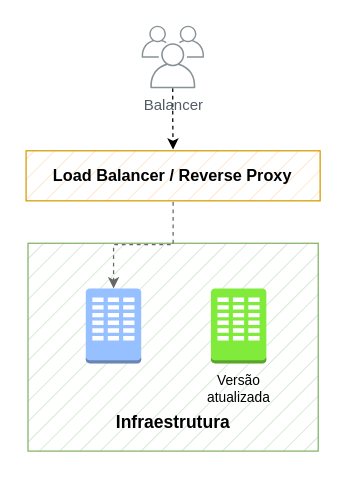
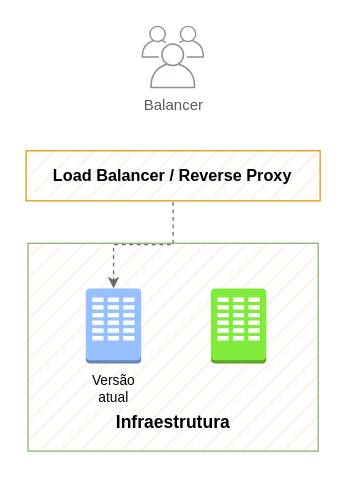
edge "Balancer" -> "Load Balancer / Reverse Proxy": removed
node "Infraestrutura": fillcolor #d5e8d4 -> #ffe6cc
node "Versão atual": added
node "Versão atualizada": removed
